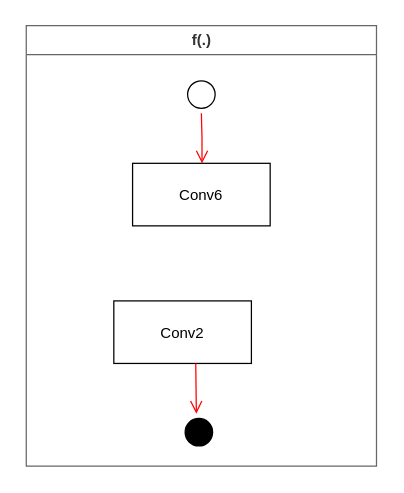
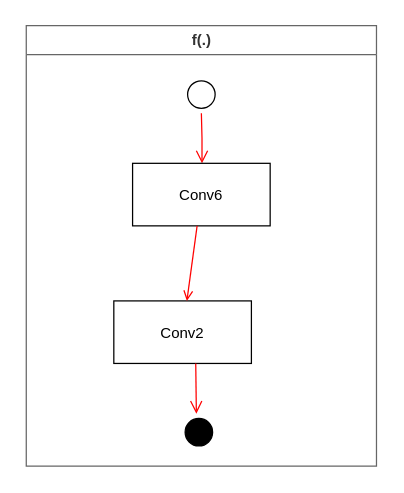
edge "Conv6" -> "Conv2": added
